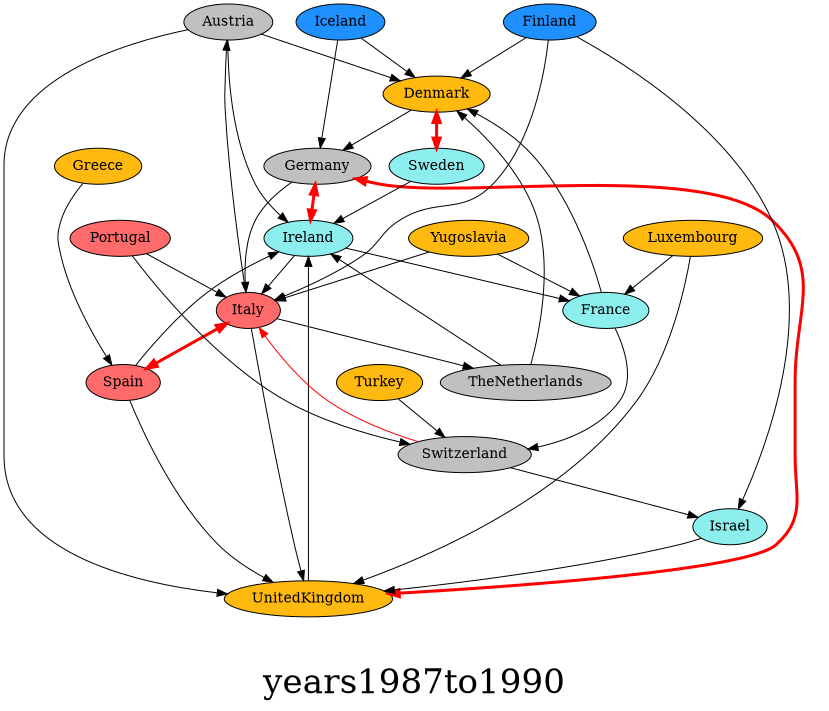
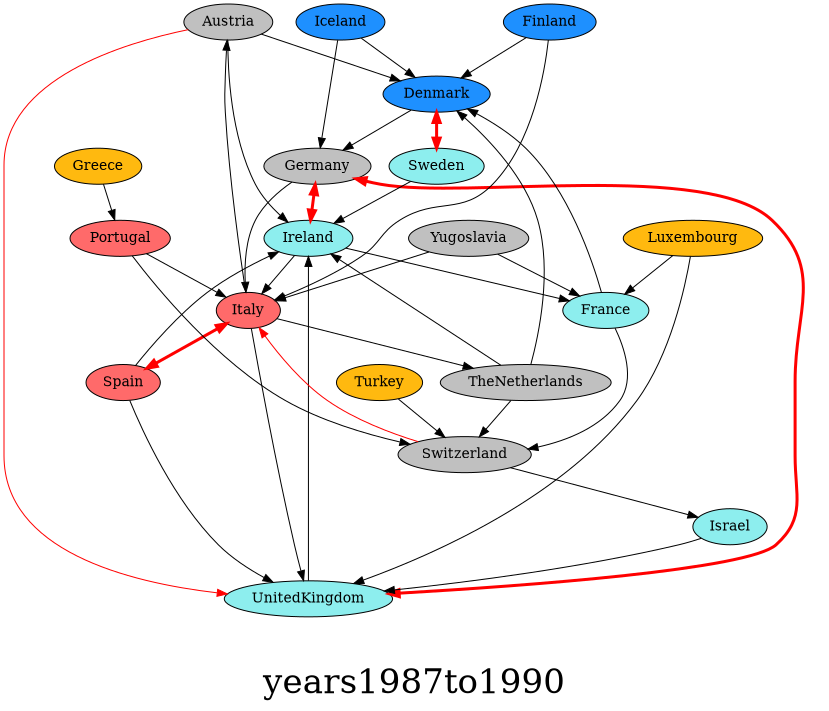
node "Denmark": fillcolor darkgoldenrod1 -> dodgerblue
node "Yugoslavia": fillcolor darkgoldenrod1 -> gray
edge "Finland" -> "Israel": removed
edge "Greece" -> "Spain": now "Greece" -> "Portugal"
edge "Austria" -> "UnitedKingdom": color black -> red
edge "TheNetherlands" -> "Switzerland": added
node "UnitedKingdom": fillcolor darkgoldenrod1 -> darkslategray2
